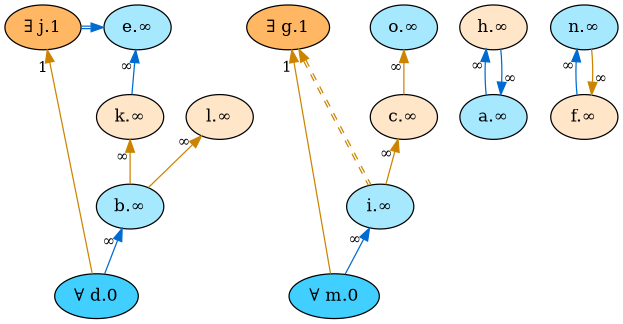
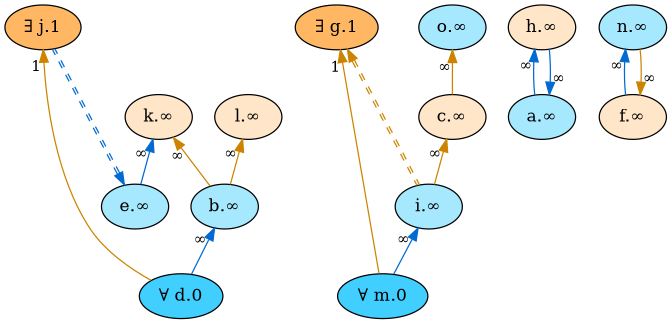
edge "∃ j.1" -> "e.∞": style solid -> dashed
edge "k.∞" -> "e.∞": reversed
